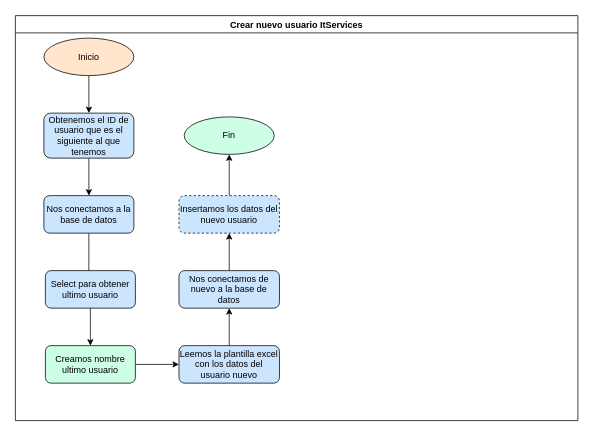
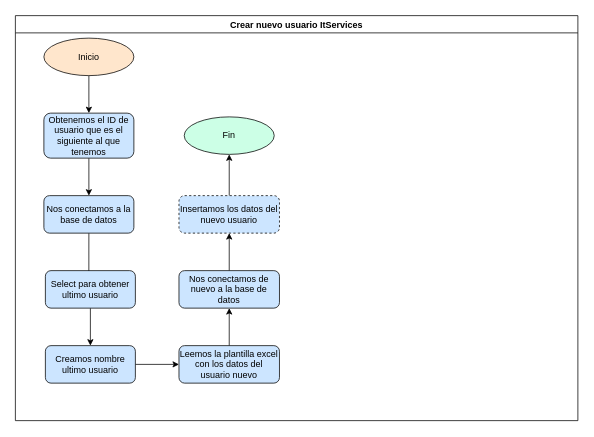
node "Creamos nombre ultimo usuario": fillcolor #ccffe6 -> #cce5ff
